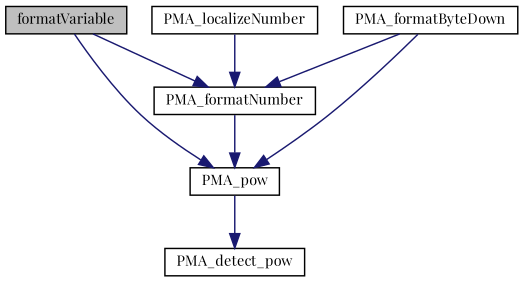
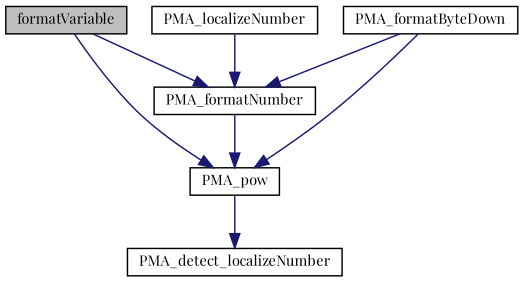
node "PMA_detect_pow": label "PMA_detect_pow" -> "PMA_detect_localizeNumber"
